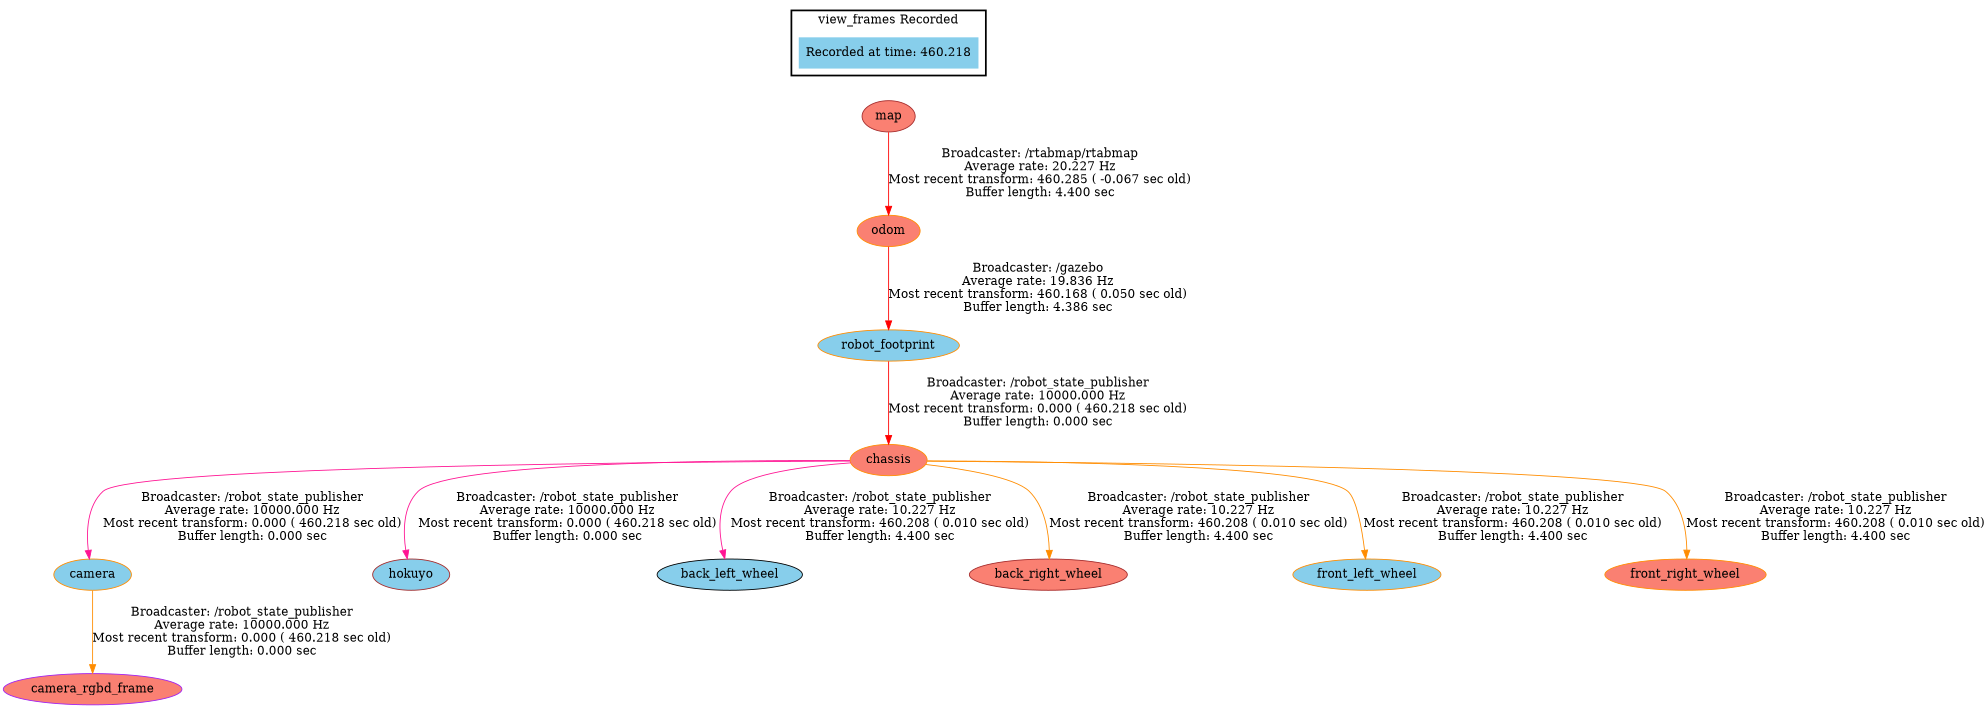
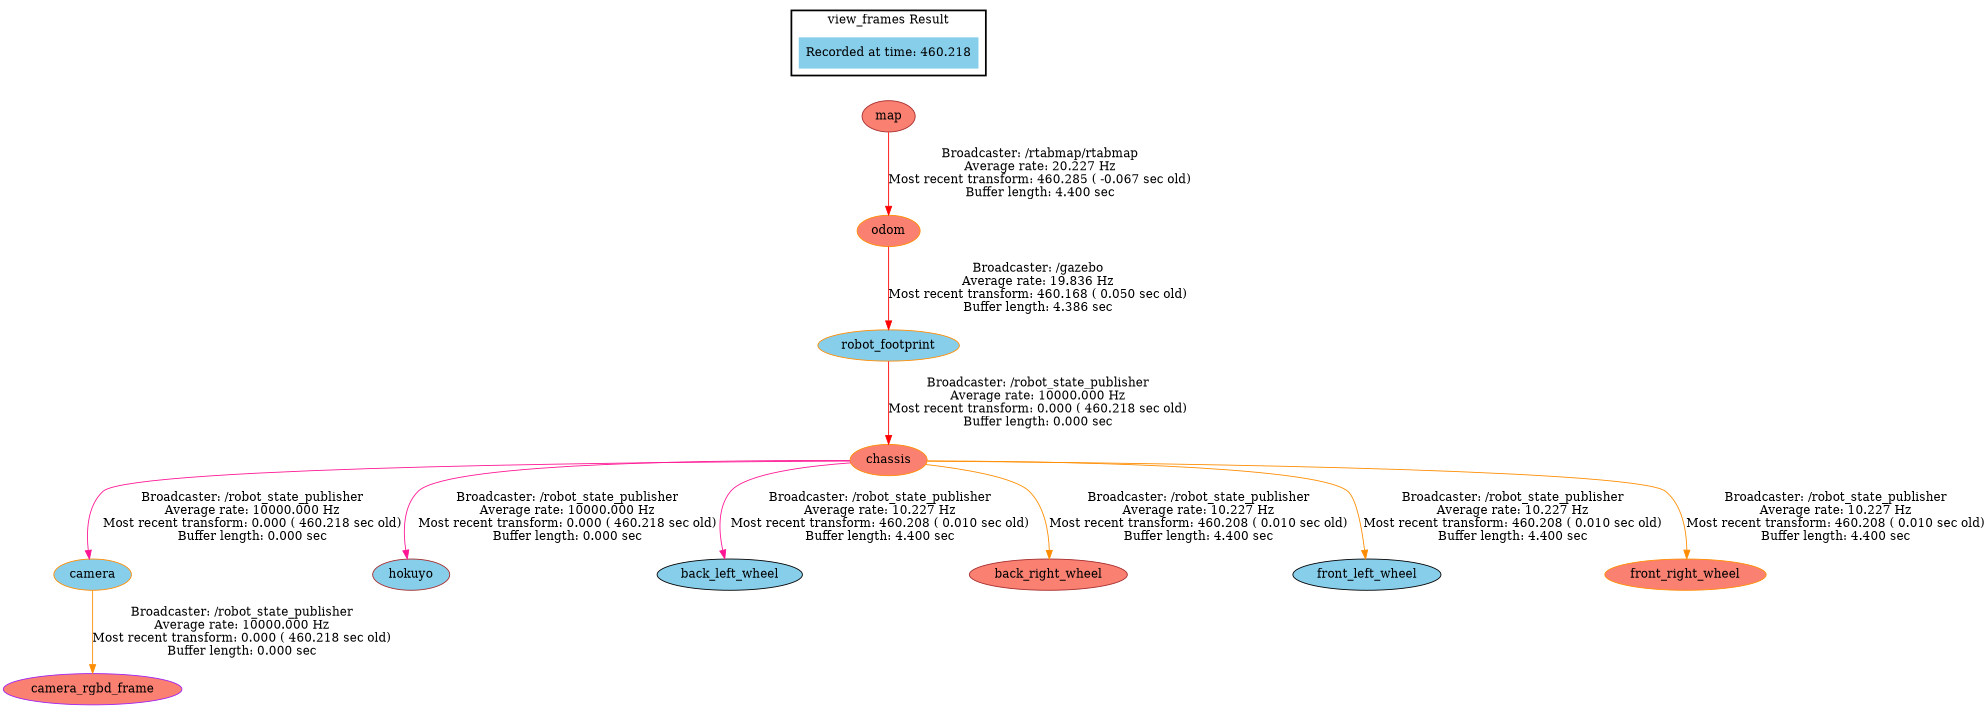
cluster "view_frames Recorded": label "view_frames Recorded" -> "view_frames Result"
node "front_left_wheel": color darkorange -> black
